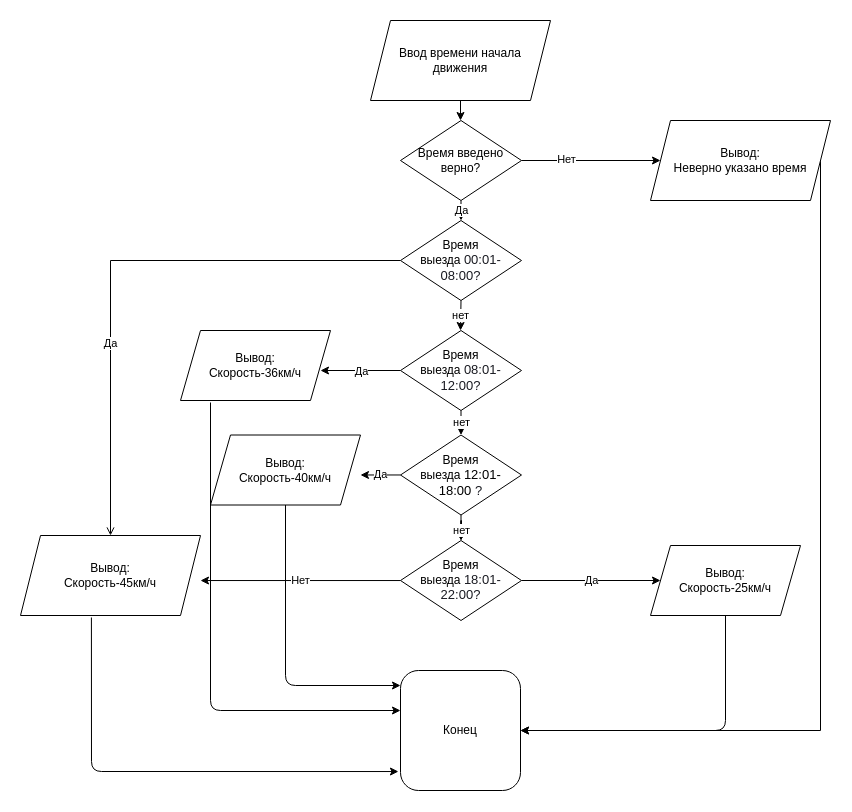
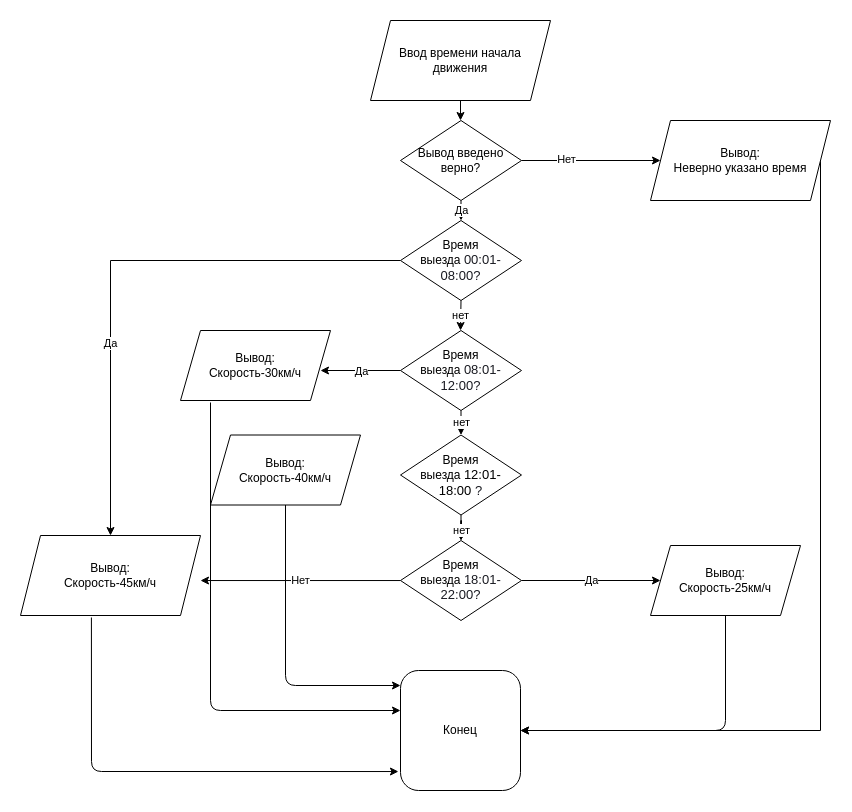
node "Время введено верно?": label "Время введено верно?" -> "Вывод введено верно?"
node "Вывод: Скорость-36км/ч": label "Вывод: Скорость-36км/ч" -> "Вывод: Скорость-30км/ч"
edge "Время выезда 12:01- 18:00 ?" -> "Вывод: Скорость-40км/ч": removed, label "Да"
edge "Время выезда 00:01-08:00?" -> "Вывод: Скорость-45км/ч": arrowhead open -> classic
